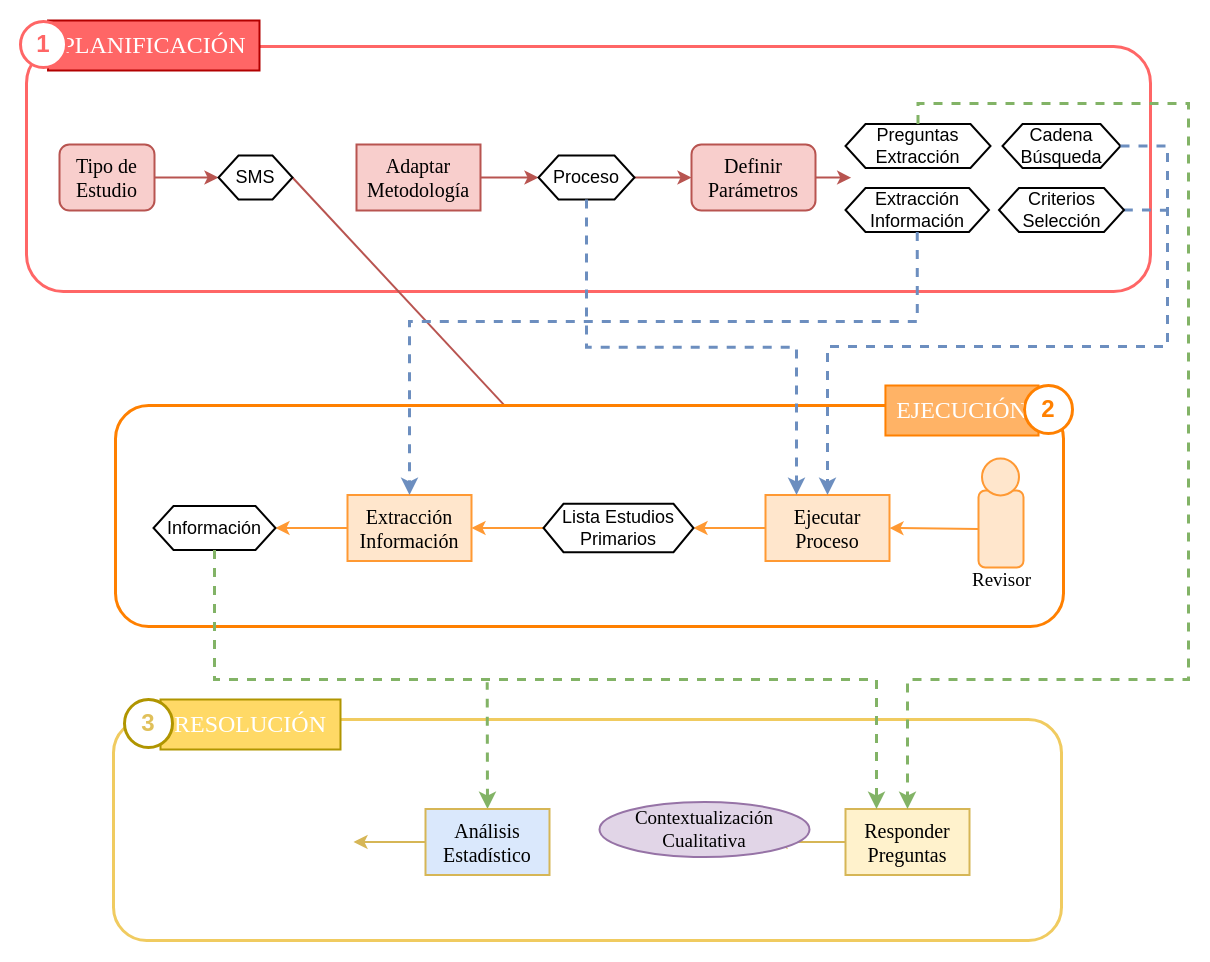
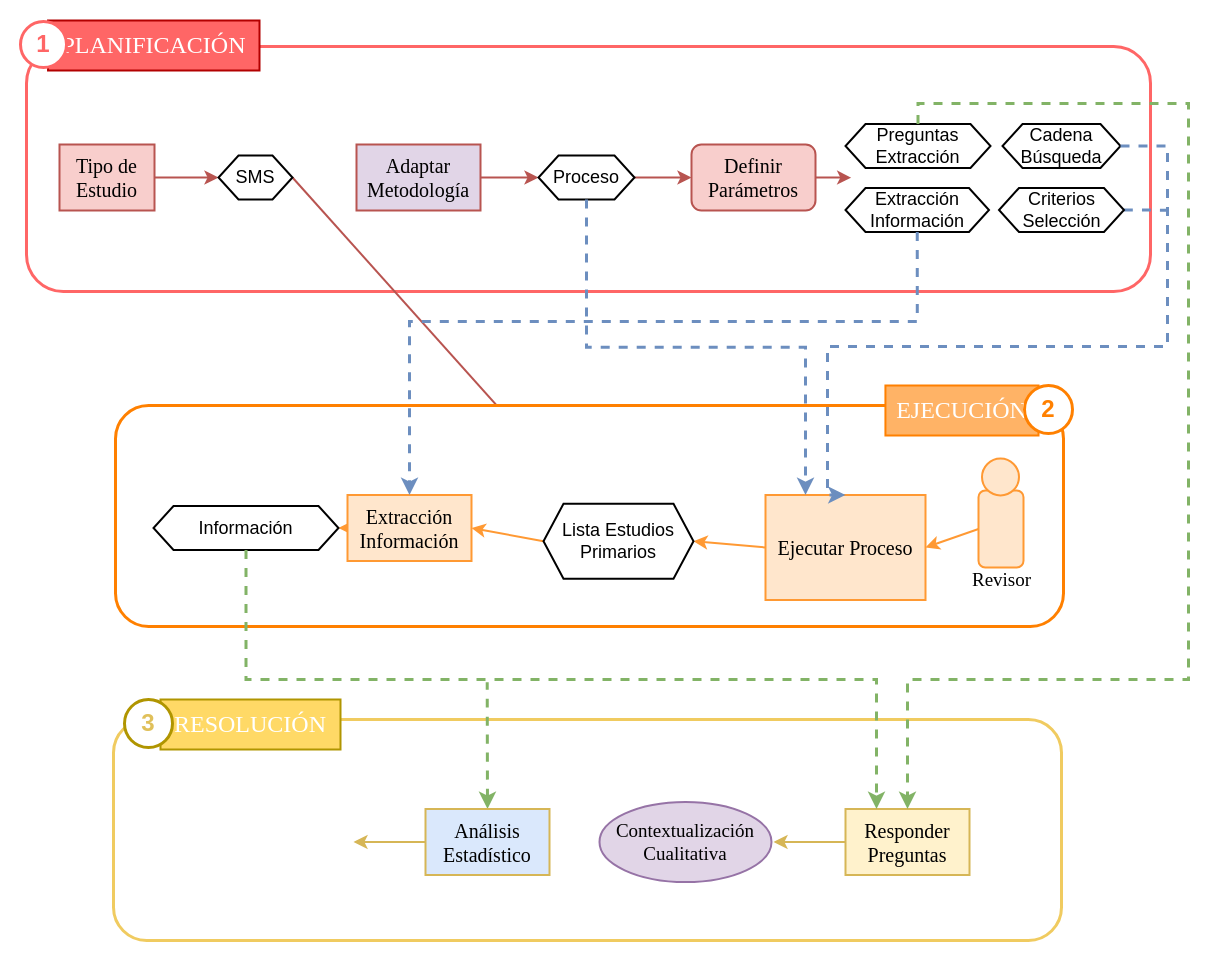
node "Tipo de Estudio": shape rounded rectangle -> rectangle
node "Adaptar Metodología": fillcolor #f8cecc -> #e1d5e7
node "Información": size 122x44 -> 185x44
node "Lista Estudios Primarios": size 150x49 -> 150x75
node "Ejecutar Proceso": size 124x66 -> 160x105
node "Contextualización Cualitativa": size 210x55 -> 172x80
